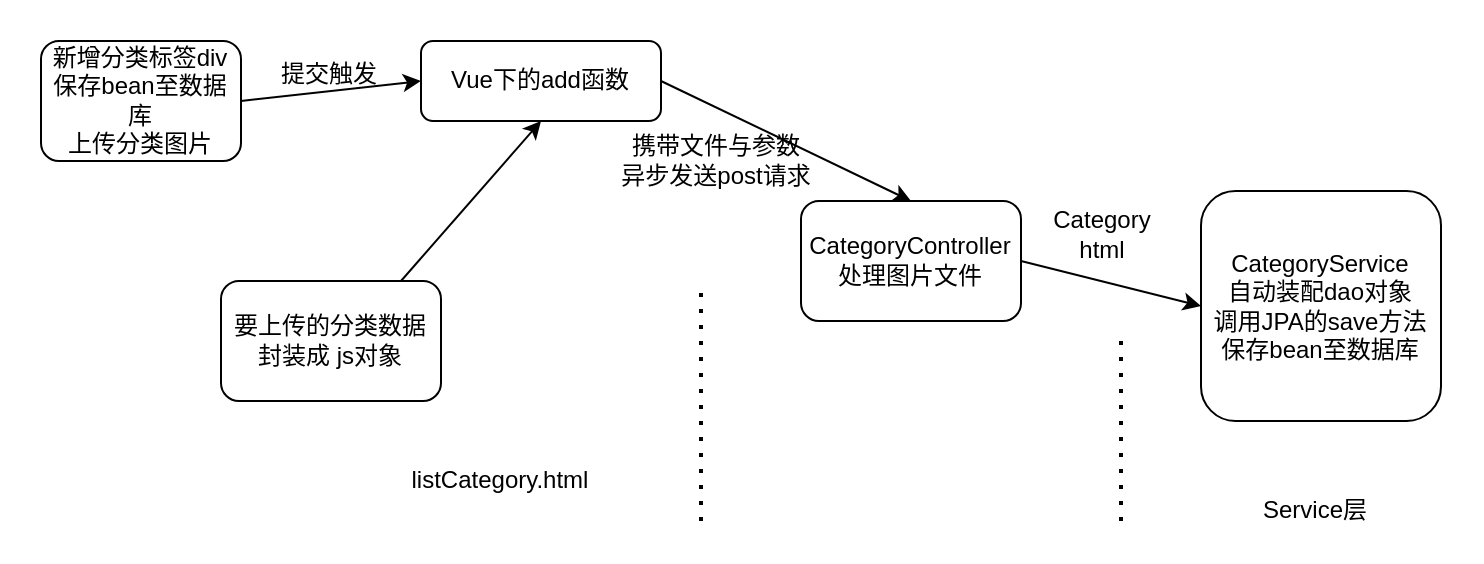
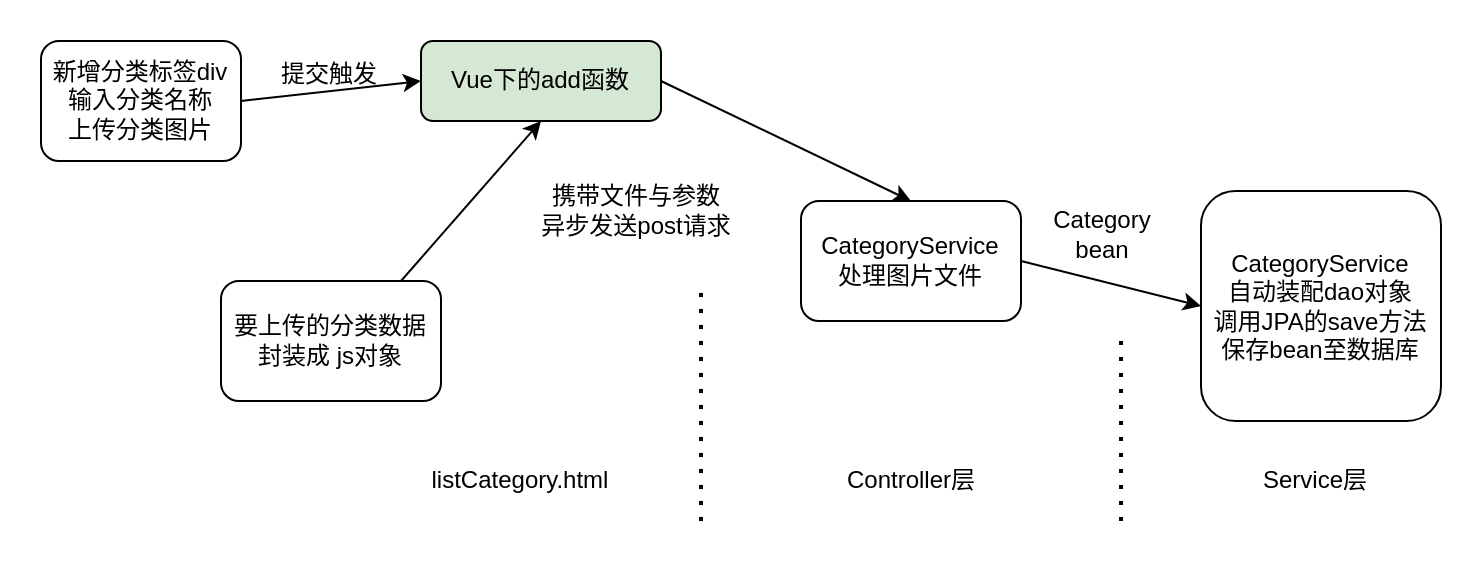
node "Vue下的add函数": fillcolor #ffffff -> #d5e8d4
node "新增分类标签div 保存bean至数据库 上传分类图片": label "新增分类标签div 保存bean至数据库 上传分类图片" -> "新增分类标签div 输入分类名称 上传分类图片"
node "携带文件与参数 异步发送post请求": moved (717, 161) -> (637, 211)
node "Category html": label "Category html" -> "Category bean"
node "CategoryController 处理图片文件": label "CategoryController 处理图片文件" -> "CategoryService 处理图片文件"
node "listCategory.html": moved (501, 481) -> (521, 481)
node "Controller层": added
node "Service层": moved (1316, 511) -> (1316, 481)
